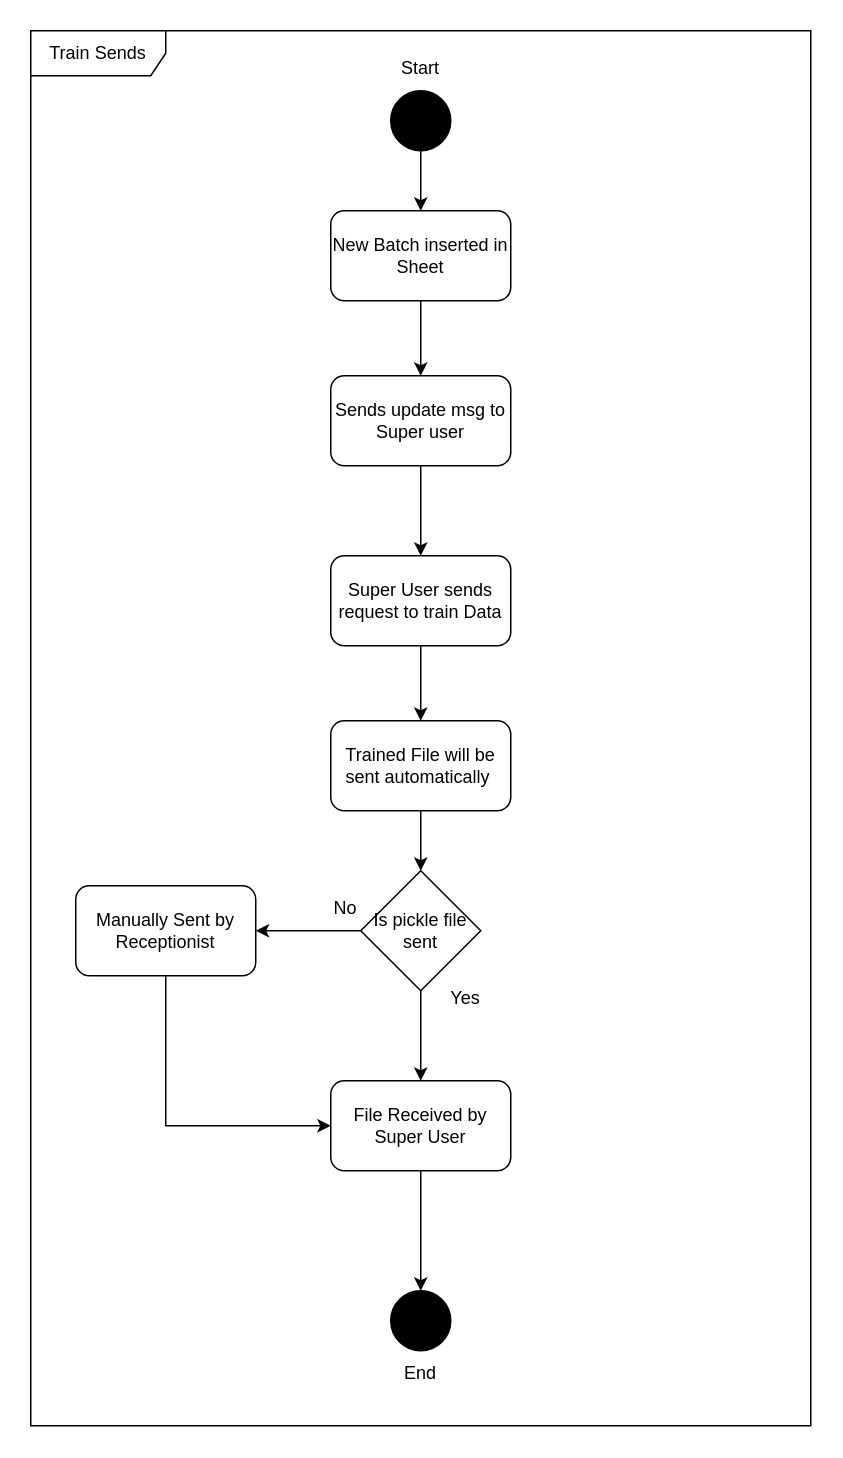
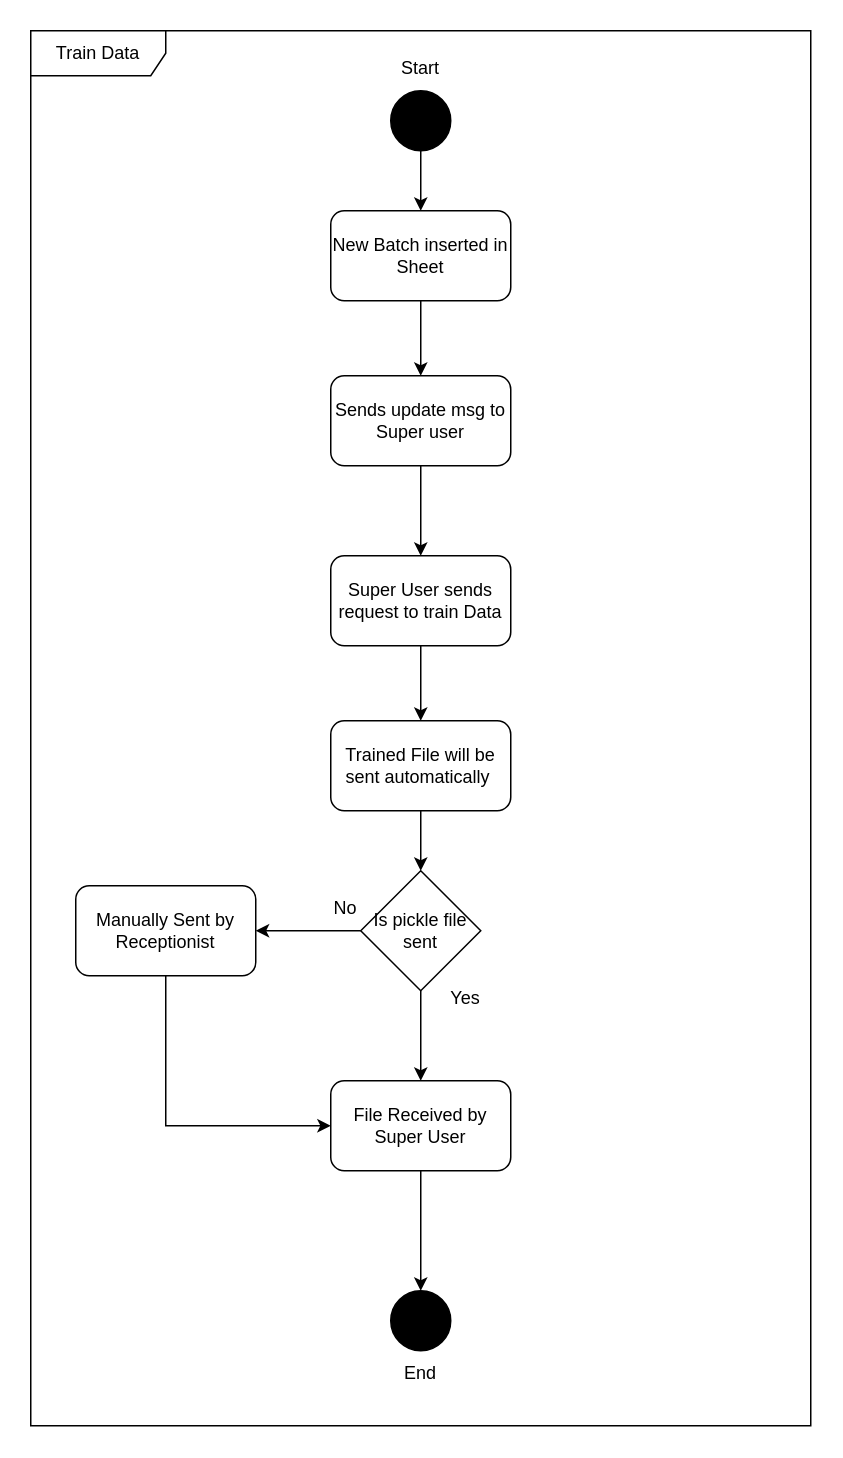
node "Train Sends": label "Train Sends" -> "Train Data"
